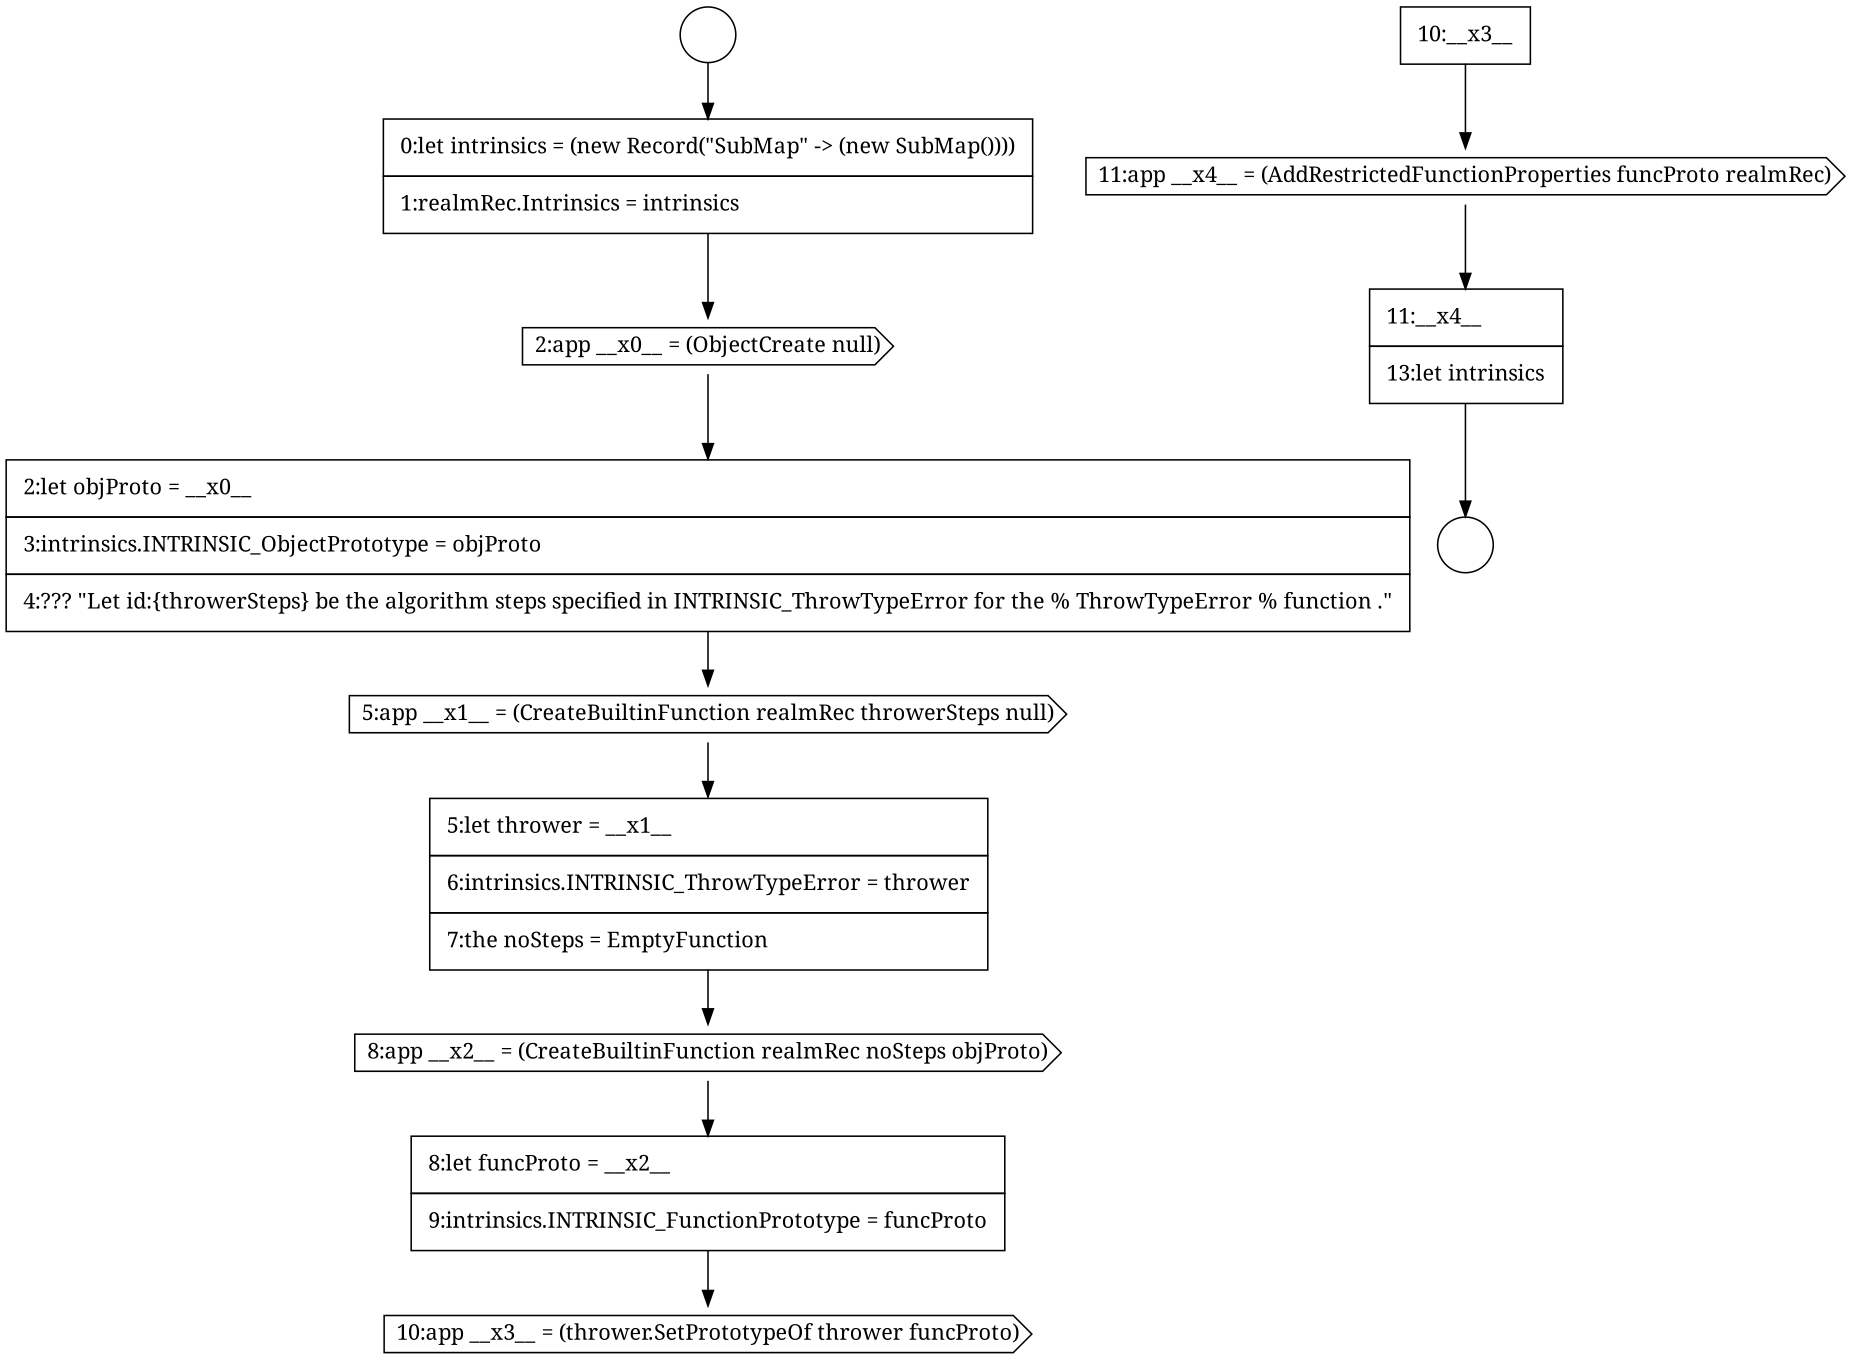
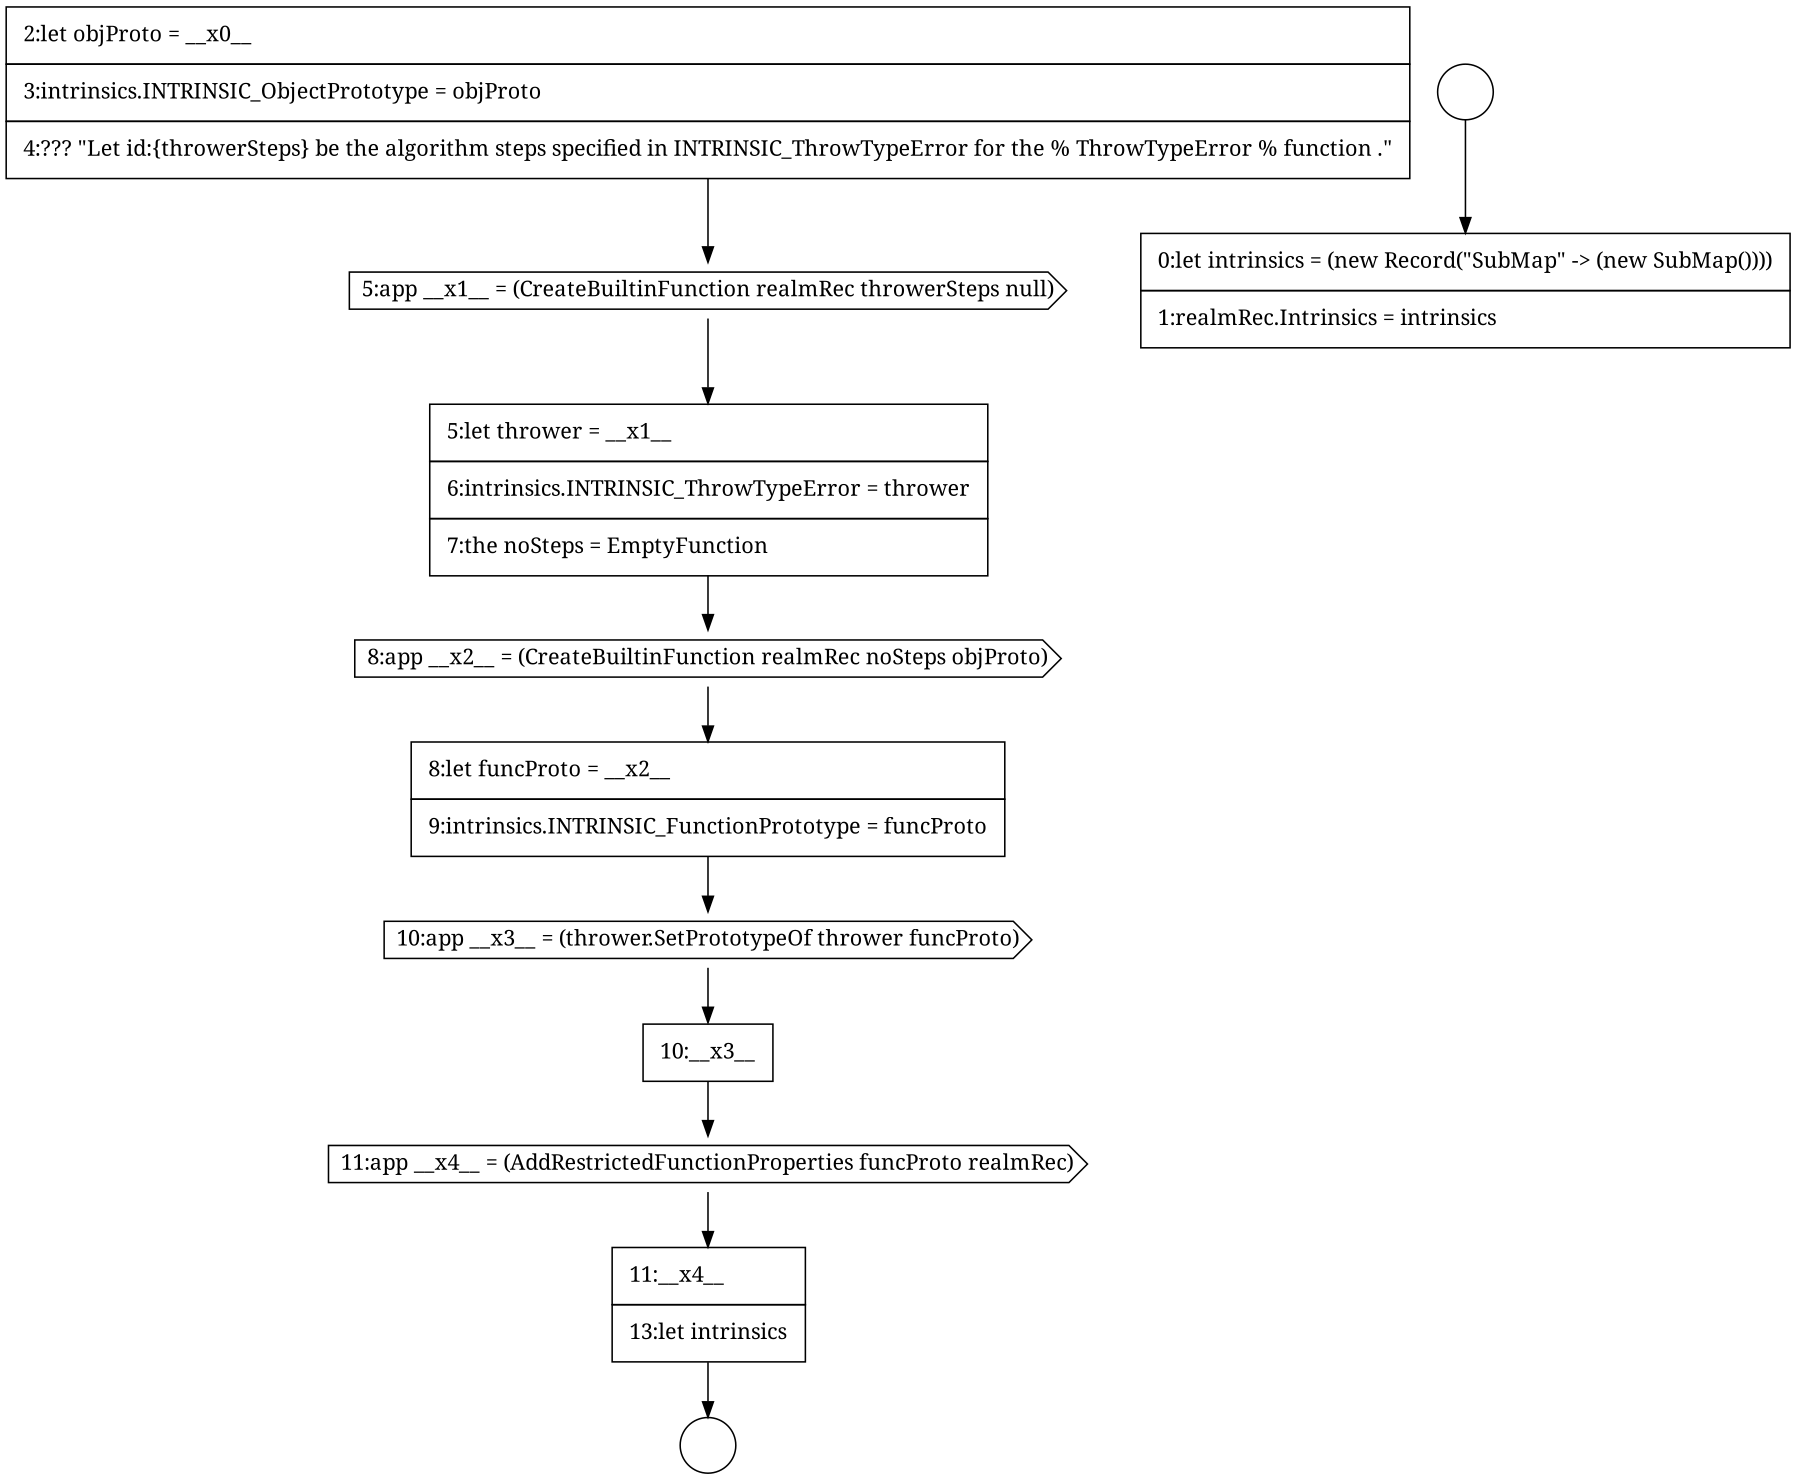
node "2:app __x0__ = (ObjectCreate null)": removed
edge "10:app __x3__ = (thrower.SetPrototypeOf thrower funcProto)" -> "10:__x3__": added
